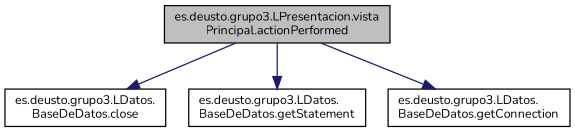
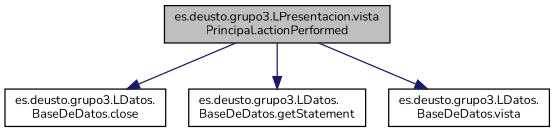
node "es.deusto.grupo3.LDatos. BaseDeDatos.getConnection": label "es.deusto.grupo3.LDatos. BaseDeDatos.getConnection" -> "es.deusto.grupo3.LDatos. BaseDeDatos.vista"
